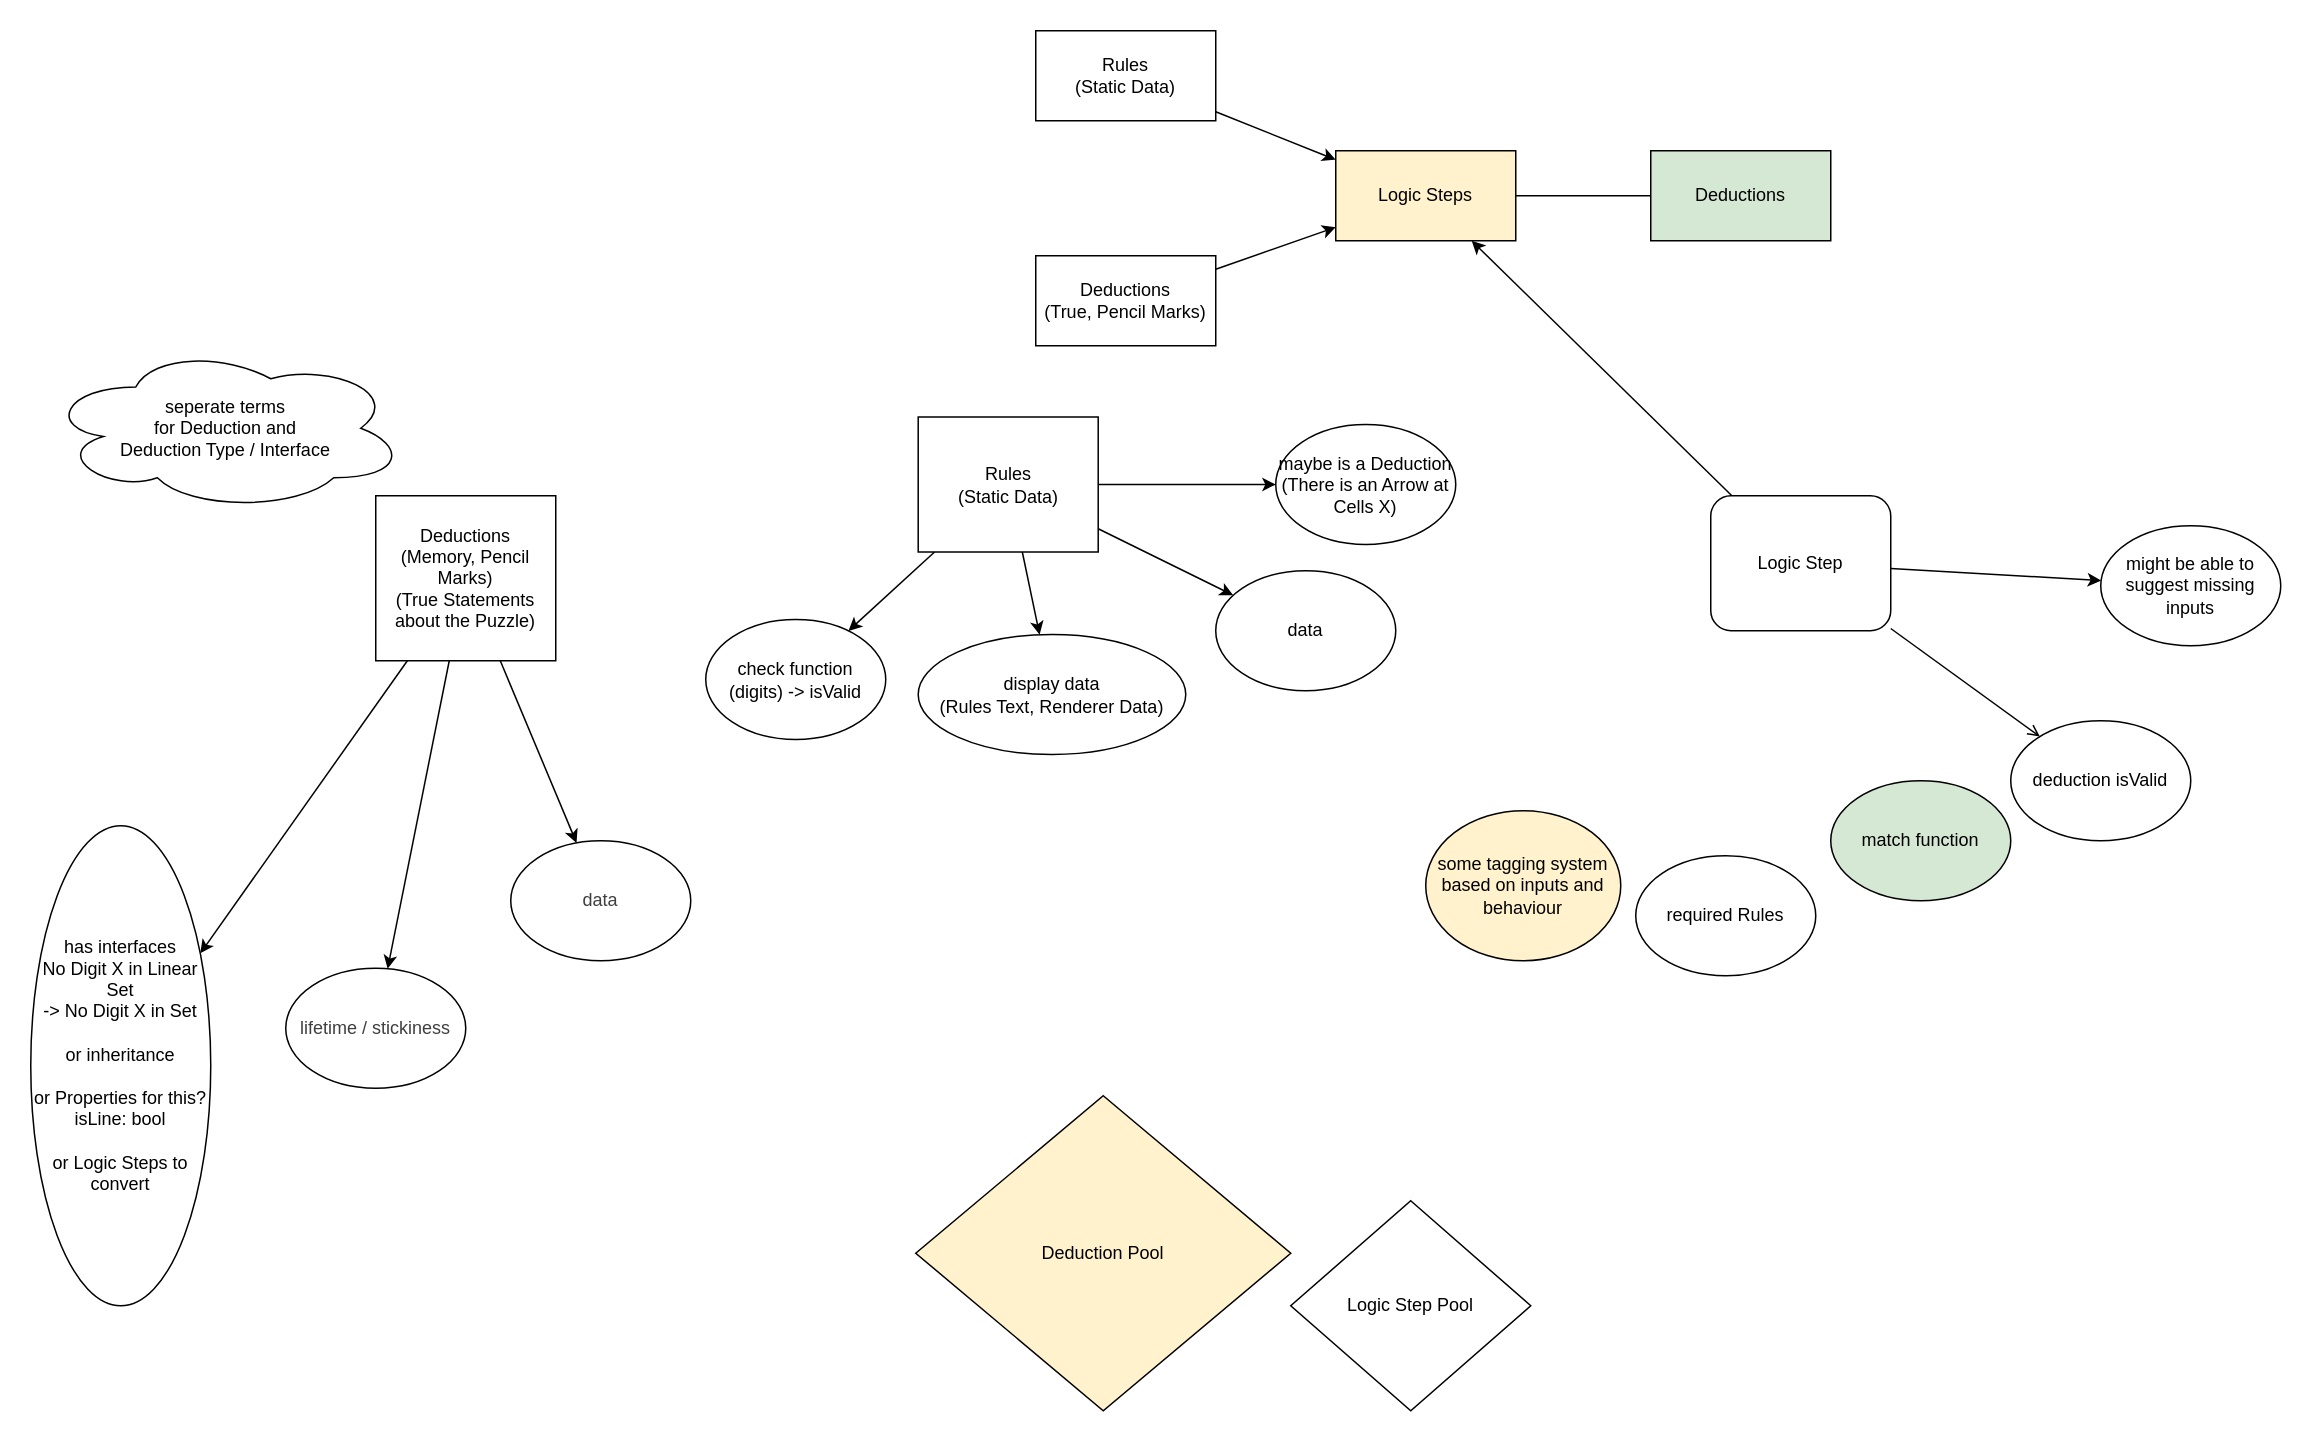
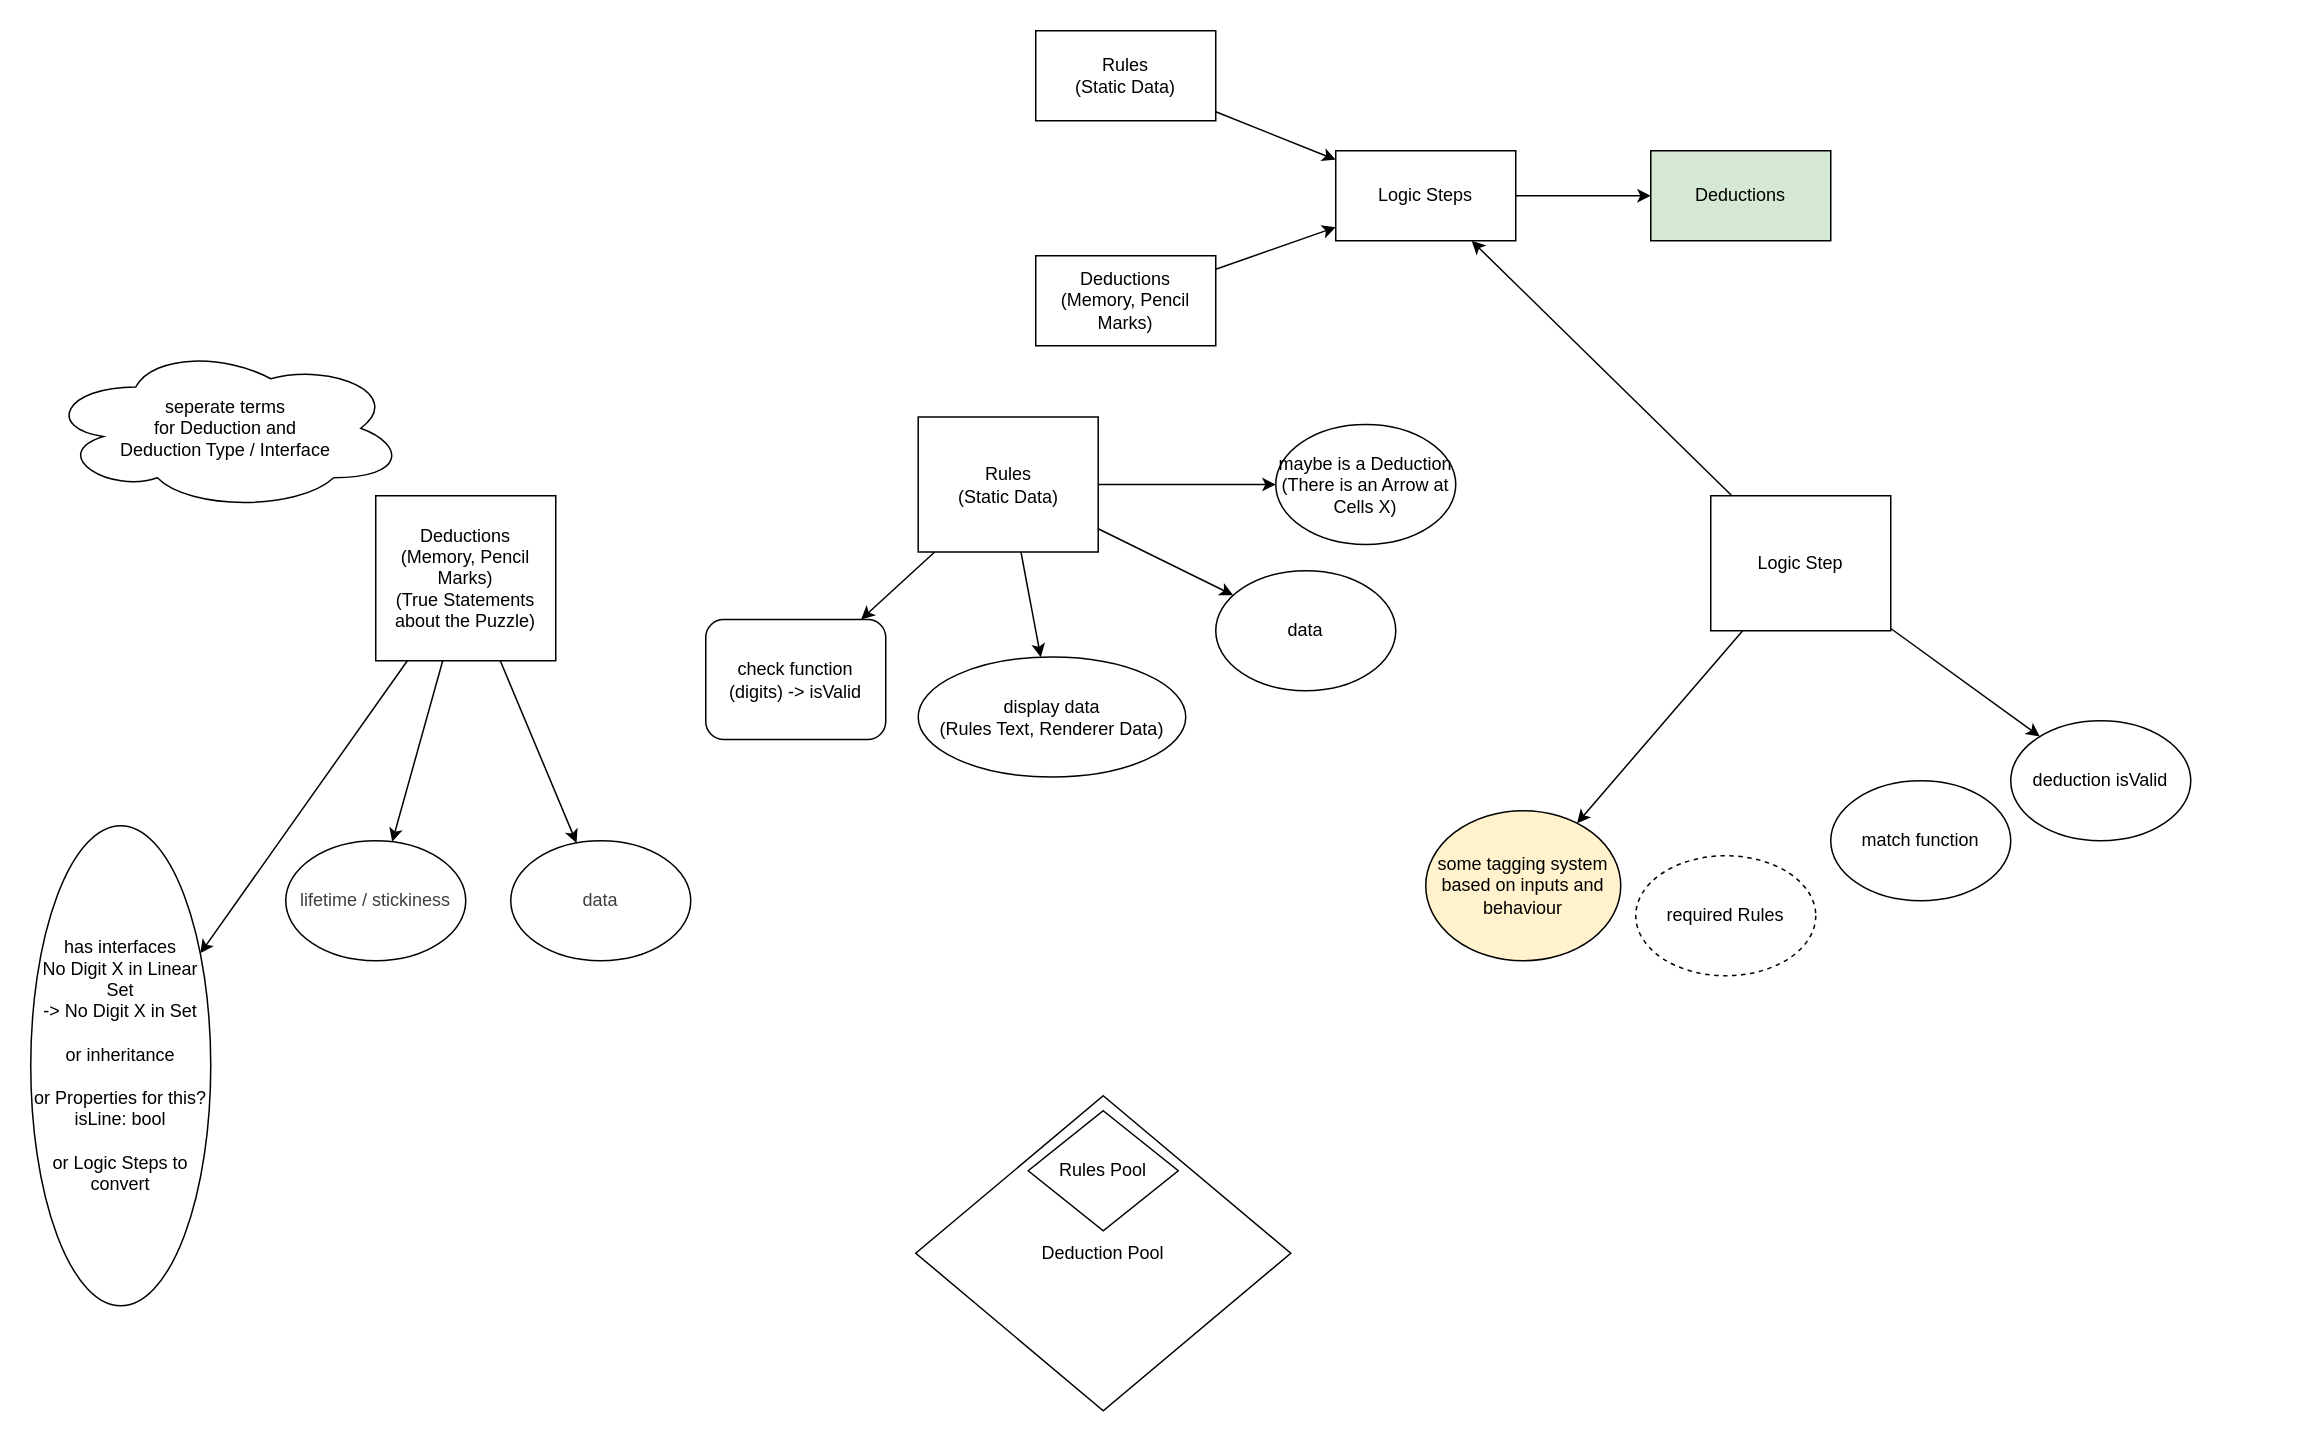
node "Logic Steps": fillcolor #fff2cc -> #ffffff
edge "Logic Steps" -- "Deductions": arrowhead none -> classic
node "Deductions (True, Pencil Marks)": label "Deductions (True, Pencil Marks)" -> "Deductions (Memory, Pencil Marks)"
node "Logic Step": shape rounded rectangle -> rectangle
edge "Logic Step" -> "might be able to suggest missing inputs": removed
node "might be able to suggest missing inputs": removed
node "check function (digits) -> isValid": shape ellipse -> rounded rectangle
node "display data (Rules Text, Renderer Data)": moved (1052, 695) -> (1052, 717)
edge "Logic Step" -> "some tagging system based on inputs and behaviour": added
edge "Logic Step" -> "deduction isValid": arrowhead open -> classic
node "match function": fillcolor #d5e8d4 -> #ffffff
node "required Rules": style solid -> dashed
node "lifetime / stickiness": moved (376, 1028) -> (376, 901)
node "Rules Pool": added
node "Deduction Pool": fillcolor #fff2cc -> #ffffff
node "Logic Step Pool": removed
